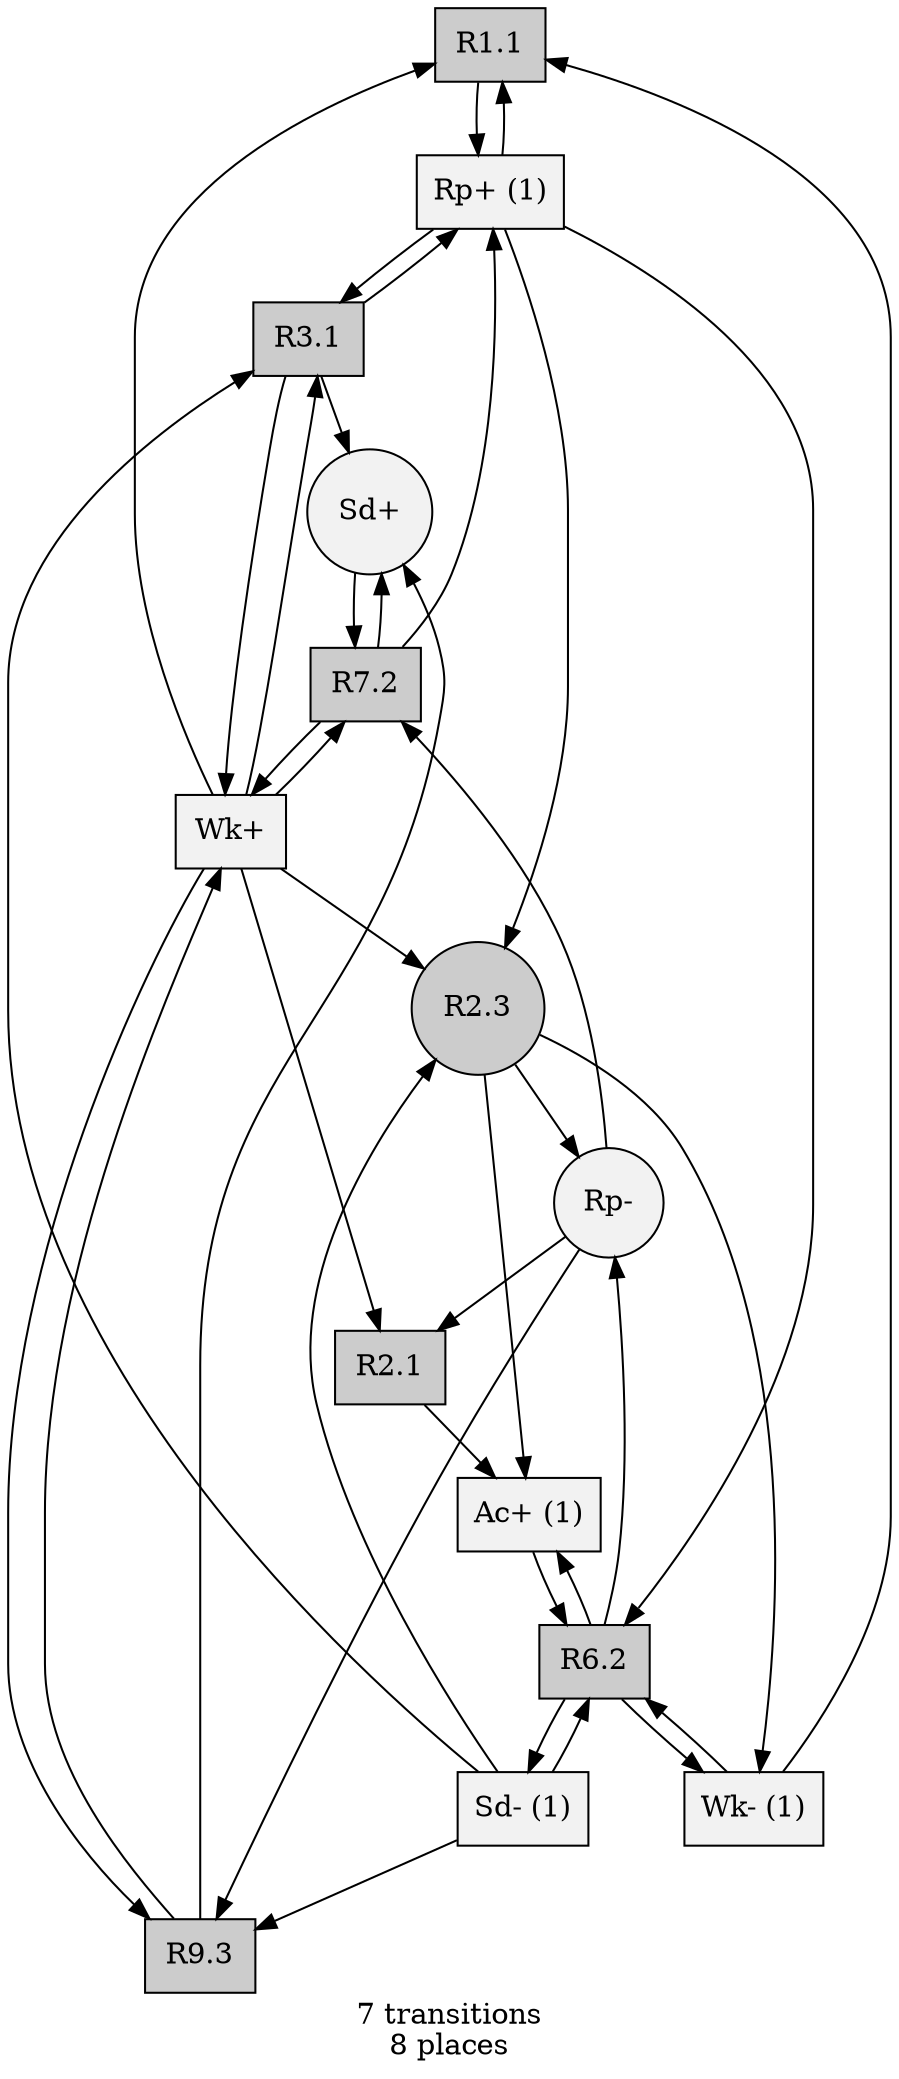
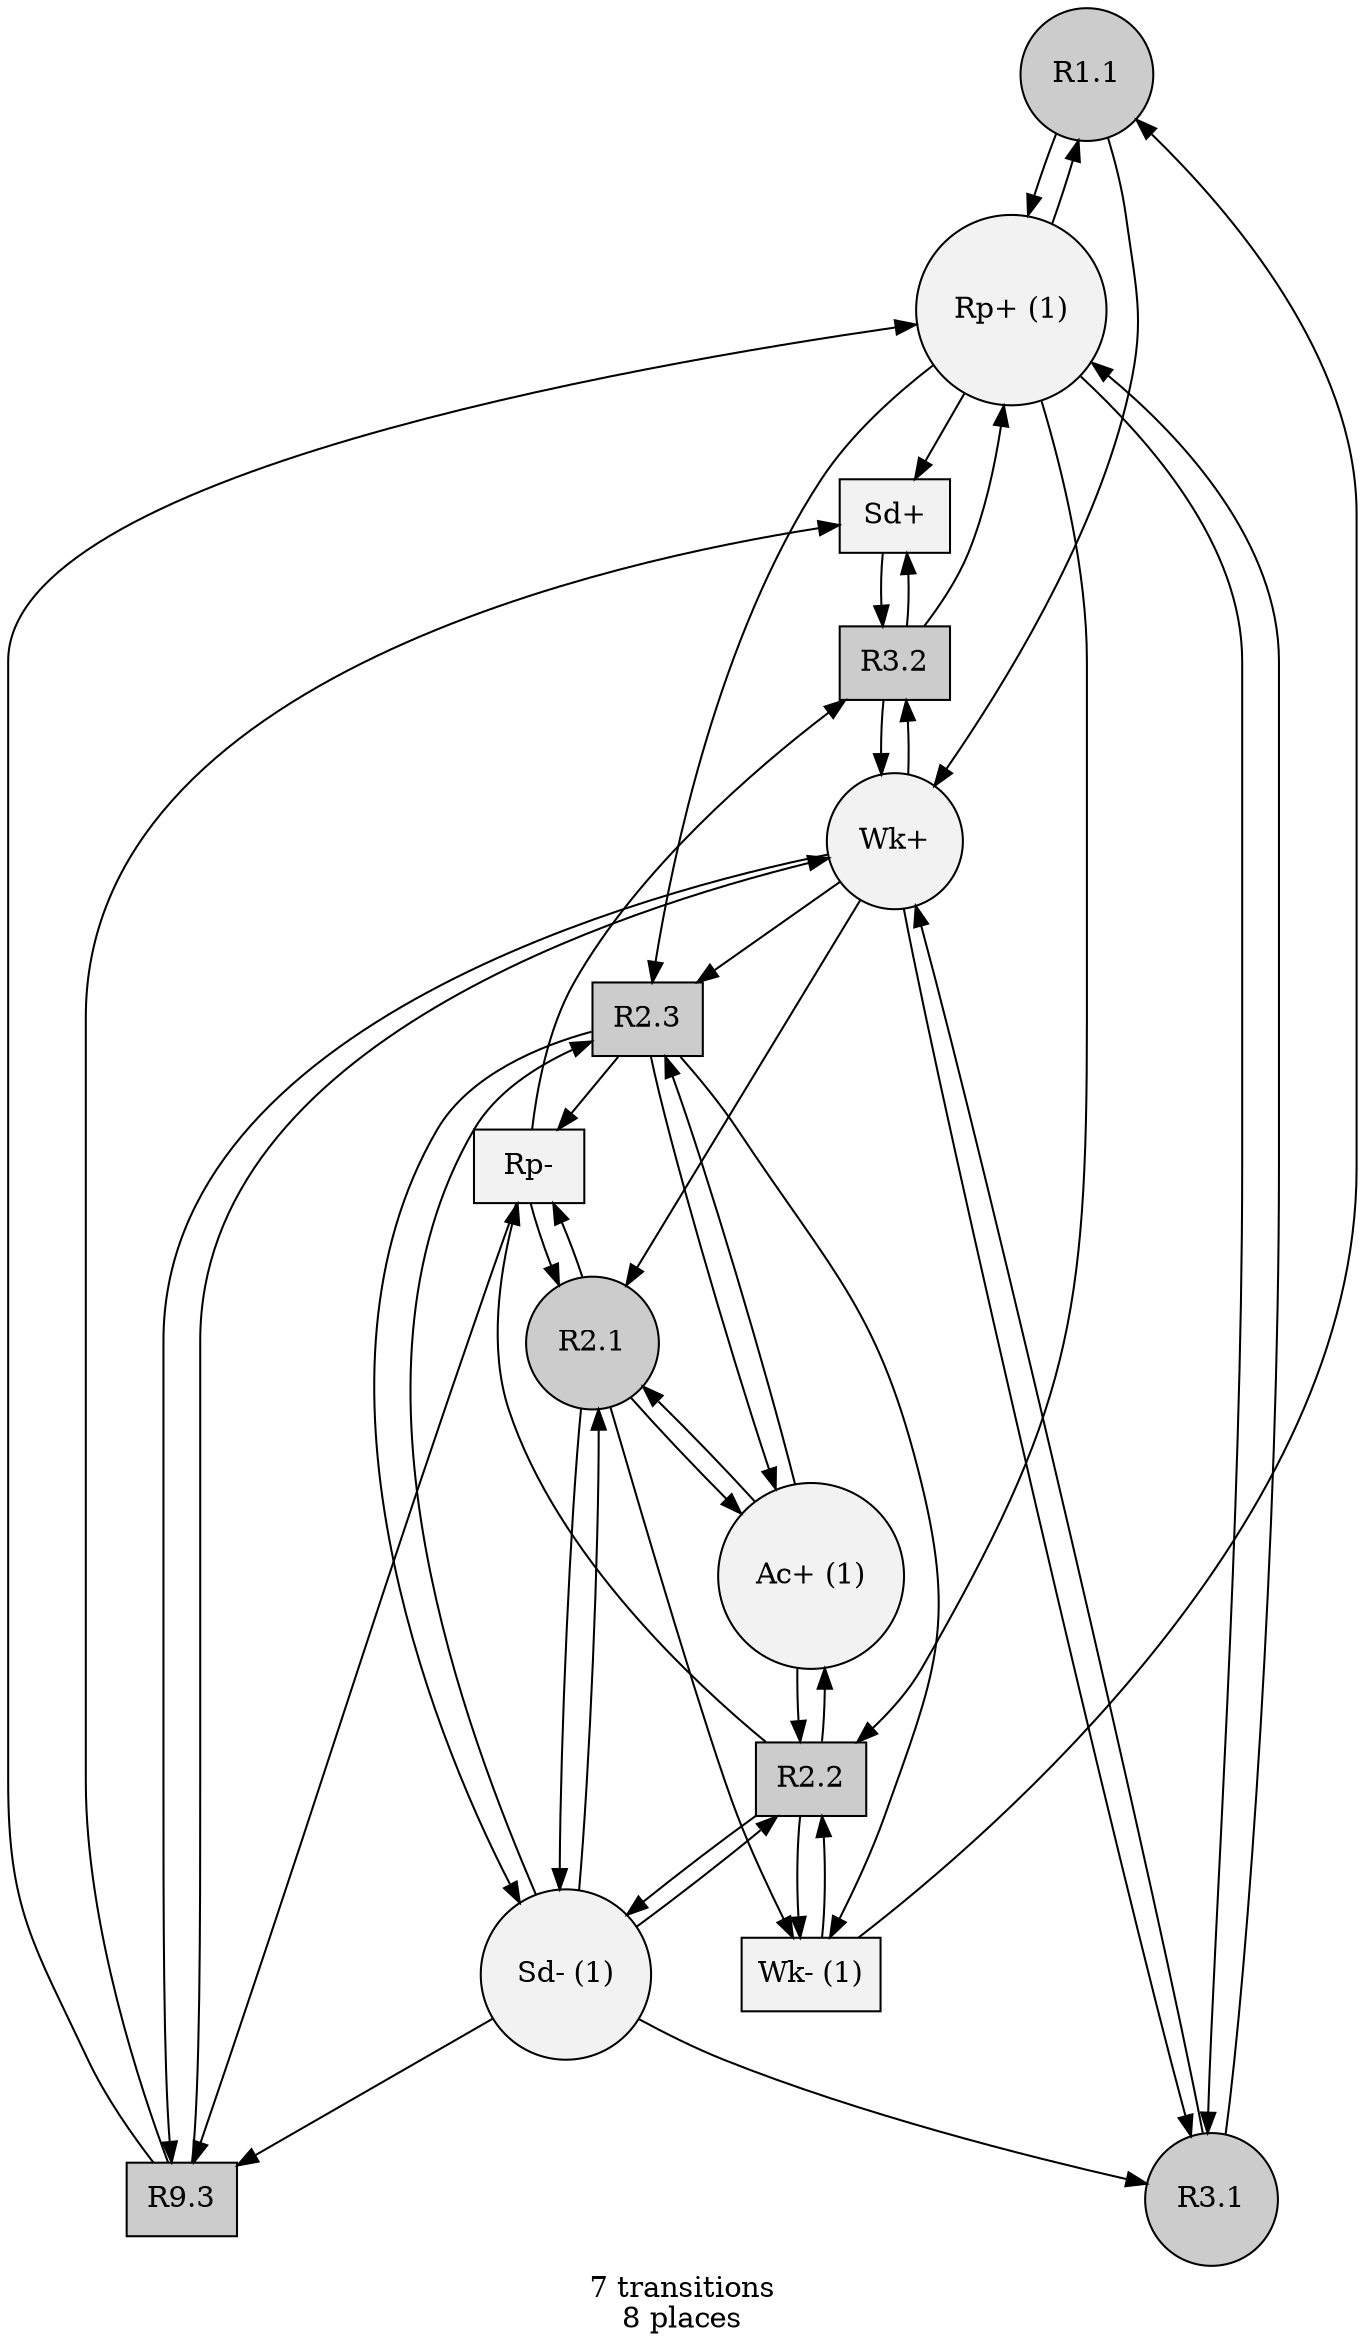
node "R1.1": shape box -> circle
node "Rp+ (1)": shape box -> circle
node "R3.1": shape box -> circle
edge "Wk+" -> "R1.1": reversed
edge "R3.1" -> "Sd+": now "Rp+ (1)" -> "Sd+"
node "Sd+": shape circle -> box
node "R7.2": label "R7.2" -> "R3.2"
node "Wk+": shape box -> circle
edge "R9.3" -> "Rp+ (1)": added
node "R2.3": shape circle -> box
node "Rp-": shape circle -> box
edge "R2.1" -> "Rp-": added
edge "Ac+ (1)" -> "R2.3": added
node "R2.1": shape box -> circle
edge "R2.3" -> "Sd- (1)": added
edge "Ac+ (1)" -> "R2.1": added
node "Ac+ (1)": shape box -> circle
edge "R2.1" -> "Sd- (1)": added
edge "R2.1" -> "Wk- (1)": added
edge "Sd- (1)" -> "R2.1": added
node "R6.2": label "R6.2" -> "R2.2"
node "Sd- (1)": shape box -> circle
